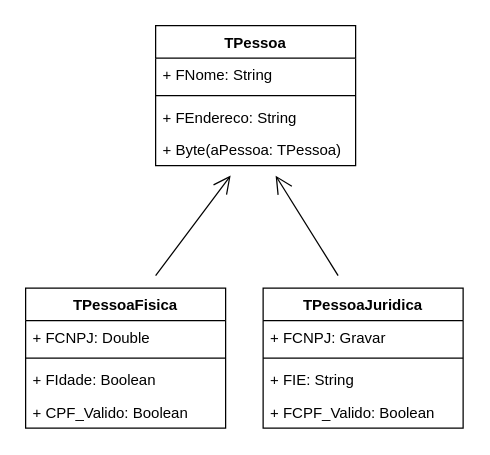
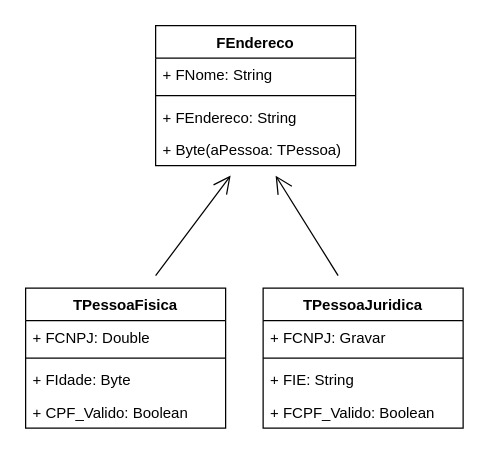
node "TPessoa": label "TPessoa" -> "FEndereco"
node "+ FIdade: Boolean": label "+ FIdade: Boolean" -> "+ FIdade: Byte"
